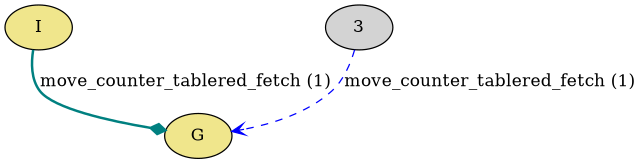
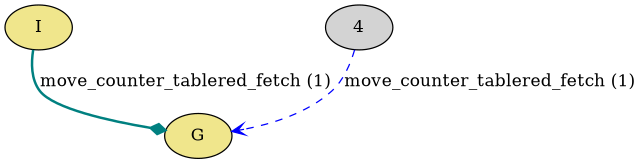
node "3": label "3" -> "4"
